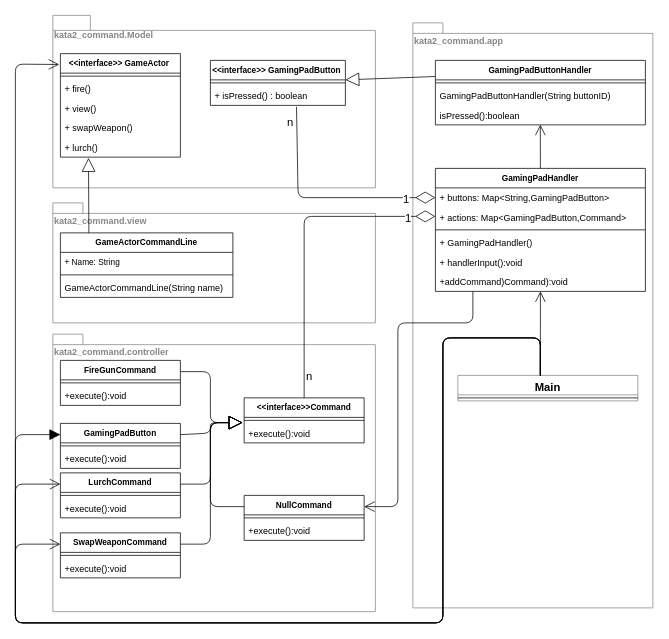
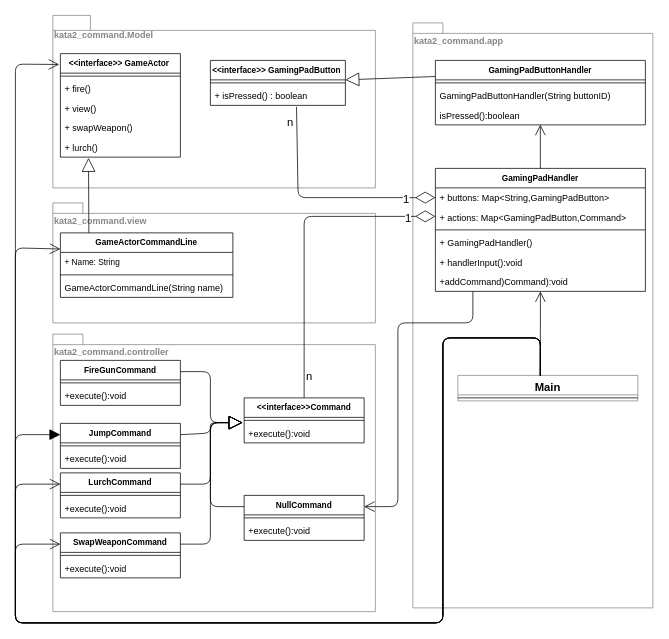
edge "kata2_command.app" -> "GameActorCommandLine": added
node "GamingPadButton": label "GamingPadButton" -> "JumpCommand"
